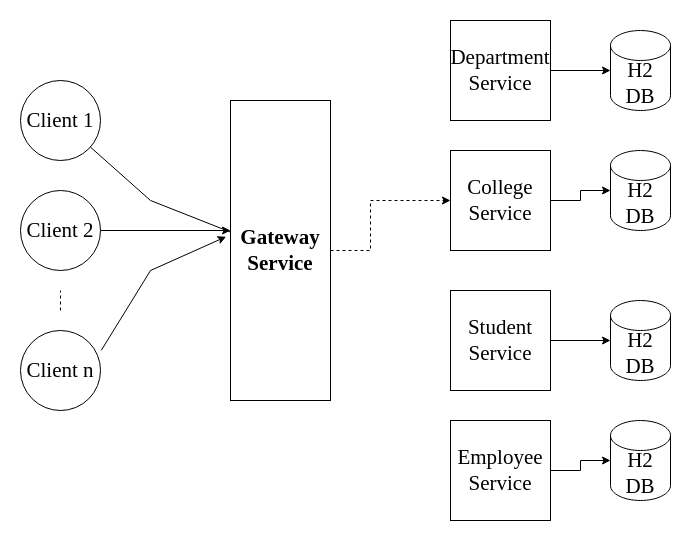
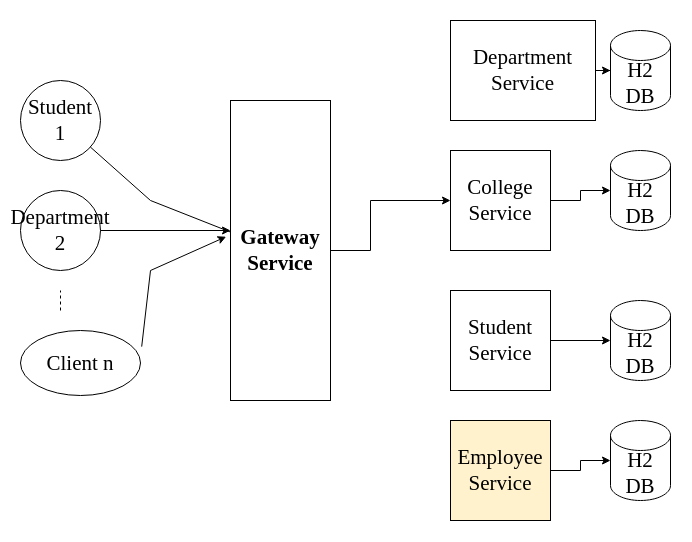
node "Department Service": size 100x100 -> 145x100
node "Client 1": label "Client 1" -> "Student 1"
edge "Gateway Service" -> "College Service": style dashed -> solid
node "Client 2": label "Client 2" -> "Department 2"
node "Client n": size 80x80 -> 120x65
node "Employee Service": fillcolor #ffffff -> #fff2cc
